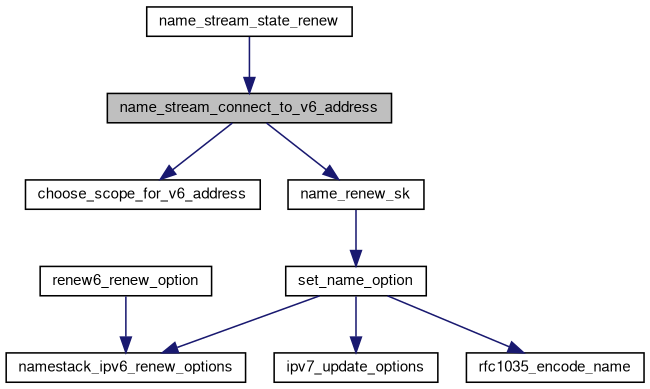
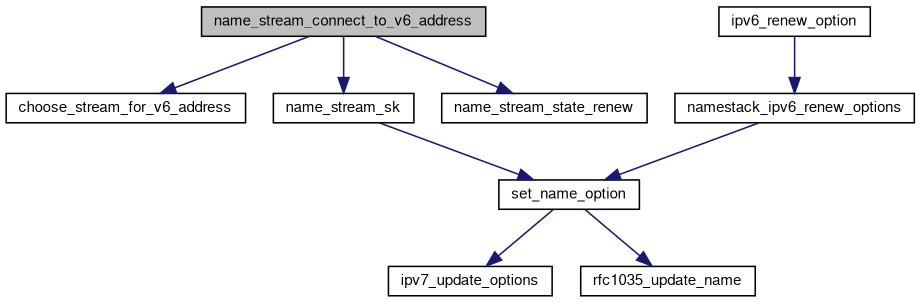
edge "name_stream_state_renew" -> "name_stream_connect_to_v6_address": reversed
node "choose_scope_for_v6_address": label "choose_scope_for_v6_address" -> "choose_stream_for_v6_address"
node "name_renew_sk": label "name_renew_sk" -> "name_stream_sk"
node "renew6_renew_option": label "renew6_renew_option" -> "ipv6_renew_option"
edge "set_name_option" -> "namestack_ipv6_renew_options": reversed
node "rfc1035_encode_name": label "rfc1035_encode_name" -> "rfc1035_update_name"
